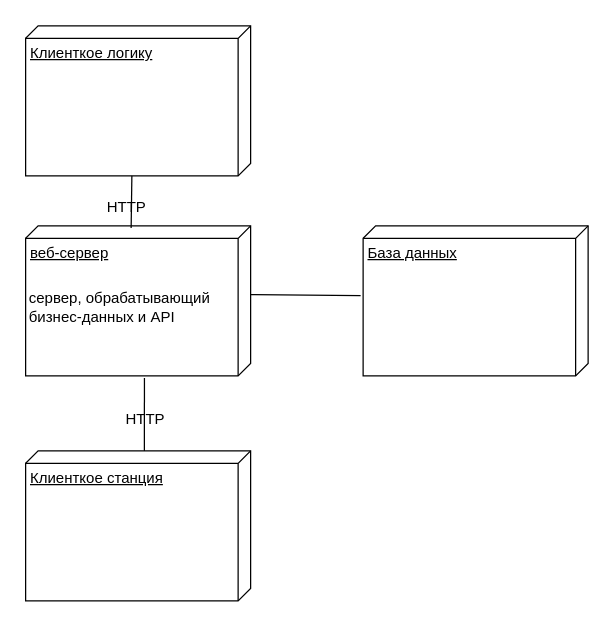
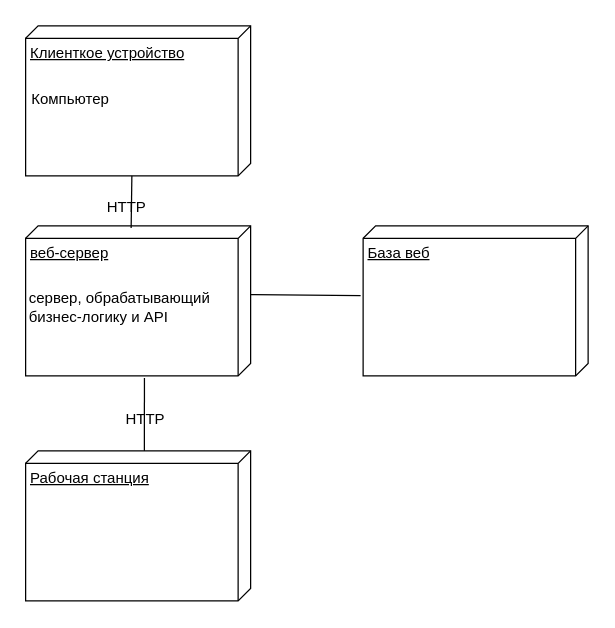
node "Клиенткое логику": label "Клиенткое логику" -> "Клиенткое устройство"
node "Компьютер": added
node "База данных": label "База данных" -> "База веб"
node "сервер, обрабатывающий бизнес-данных и API": label "сервер, обрабатывающий бизнес-данных и API" -> "сервер, обрабатывающий бизнес-логику и API"
node "Клиенткое станция": label "Клиенткое станция" -> "Рабочая станция"
